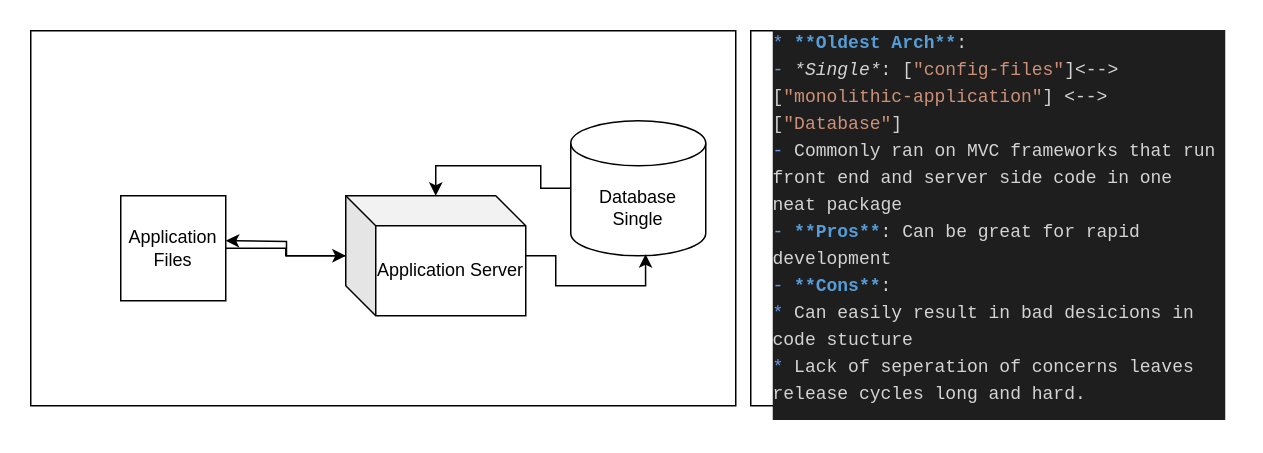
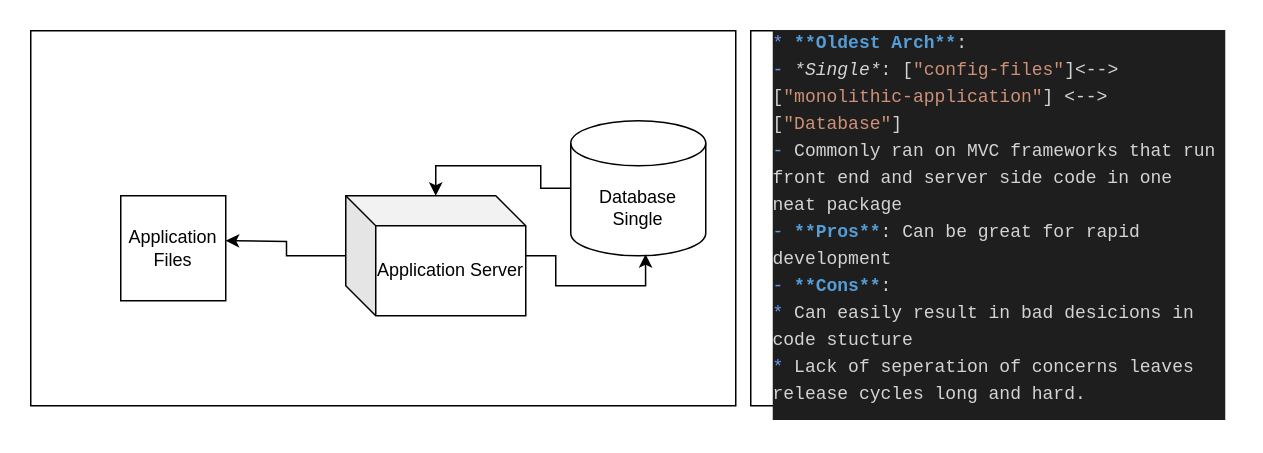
edge "Application Files" -> "Application Server": removed
